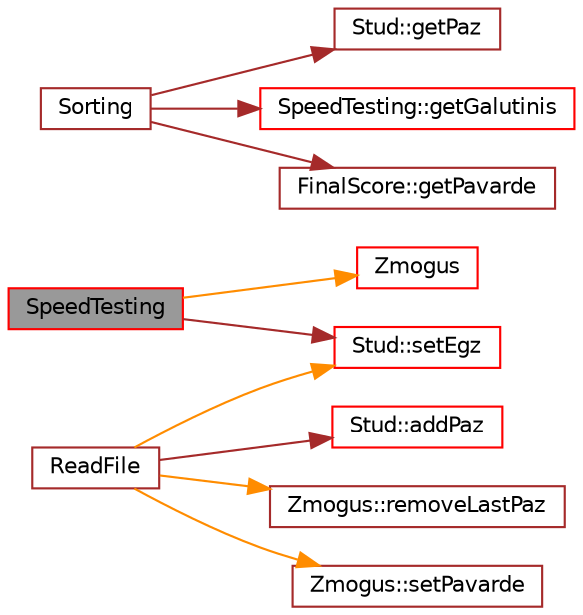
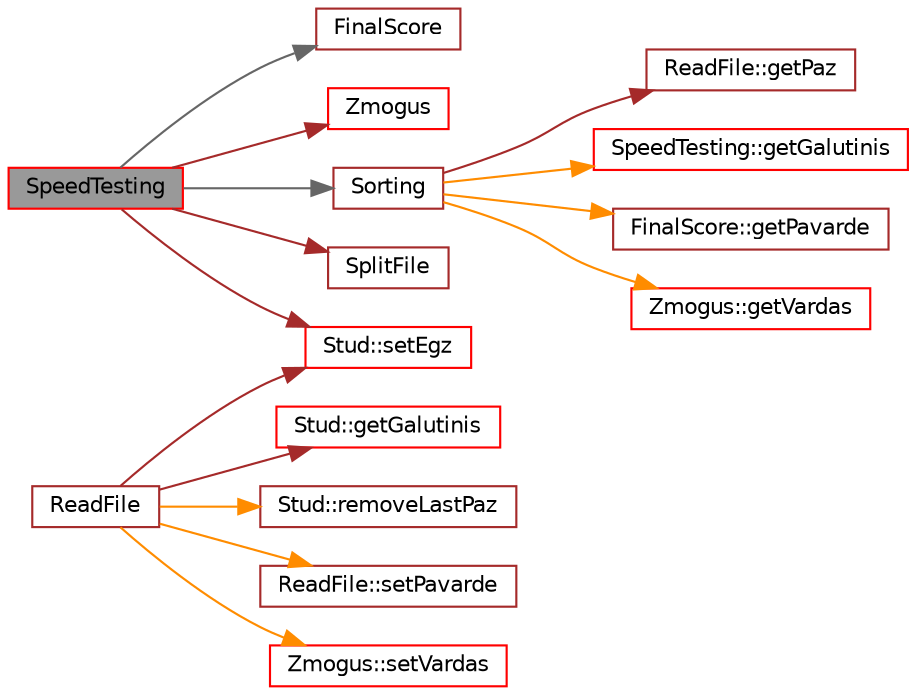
node "FinalScore": added
node "Stud::getPaz": label "Stud::getPaz" -> "ReadFile::getPaz"
edge "Sorting" -> "SpeedTesting::getGalutinis": color brown -> darkorange
edge "Sorting" -> "FinalScore::getPavarde": color brown -> darkorange
edge "SpeedTesting" -> "Sorting": added
node "SplitFile": added
edge "SpeedTesting" -> "Zmogus": color darkorange -> brown
node "Zmogus::getVardas": added
edge "ReadFile" -> "Stud::setEgz": color darkorange -> brown
node "Stud::addPaz": label "Stud::addPaz" -> "Stud::getGalutinis"
node "Zmogus::removeLastPaz": label "Zmogus::removeLastPaz" -> "Stud::removeLastPaz"
node "Zmogus::setPavarde": label "Zmogus::setPavarde" -> "ReadFile::setPavarde"
node "Zmogus::setVardas": added
